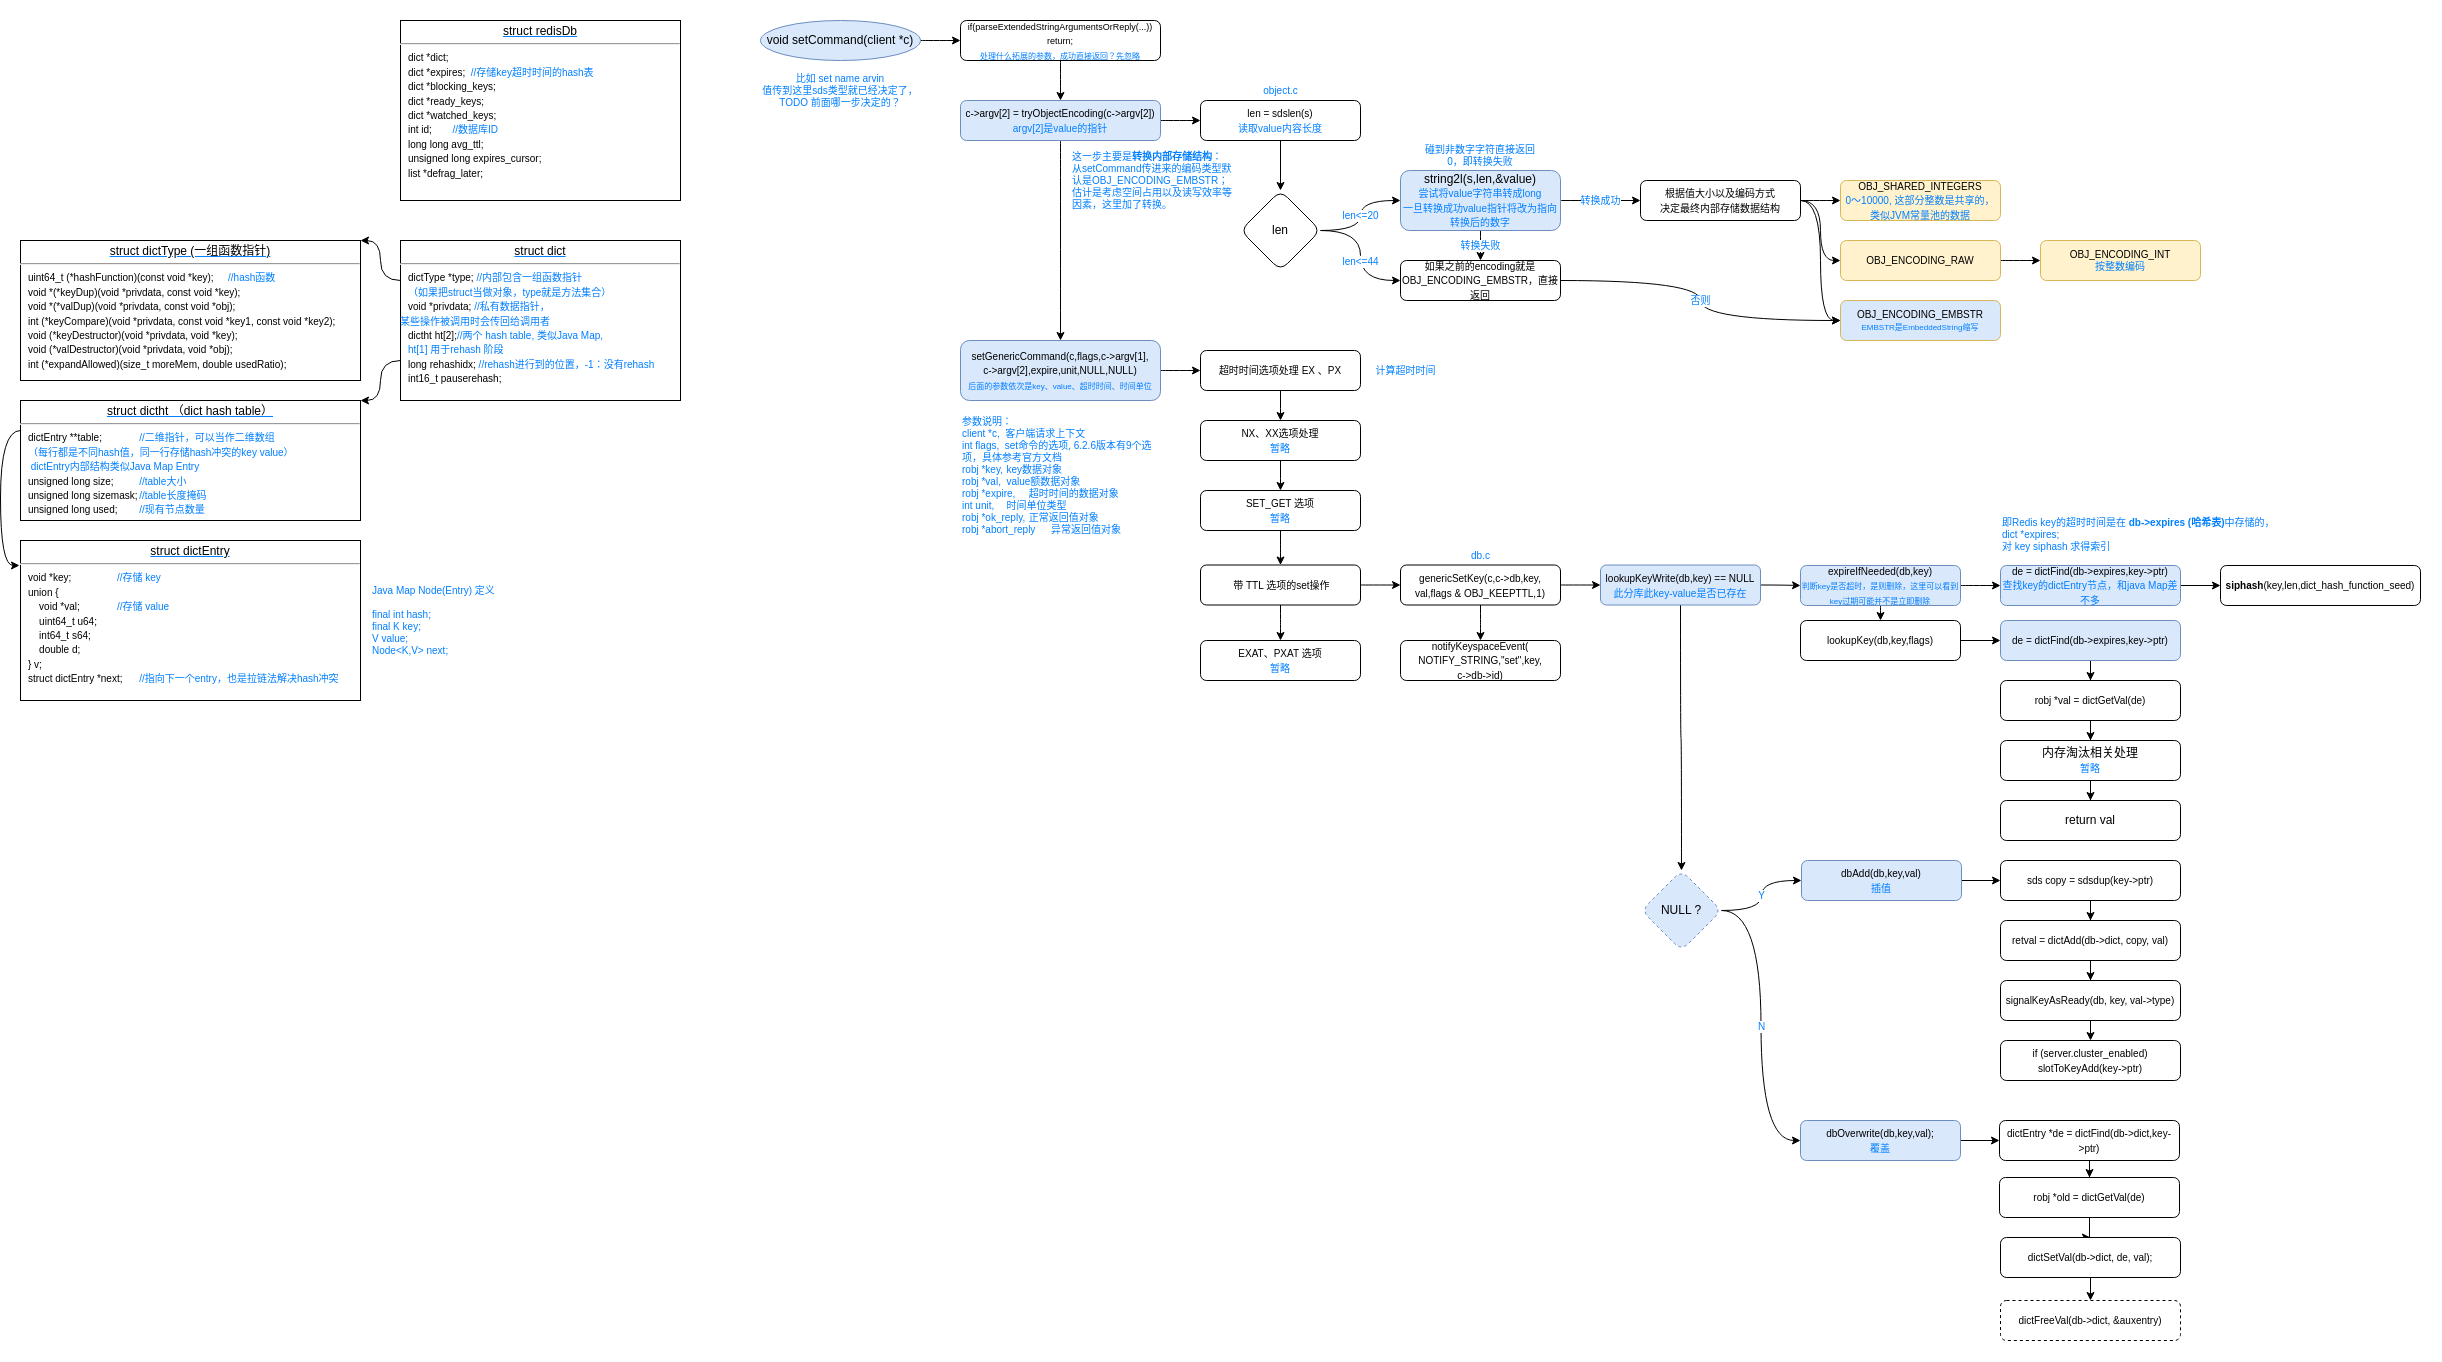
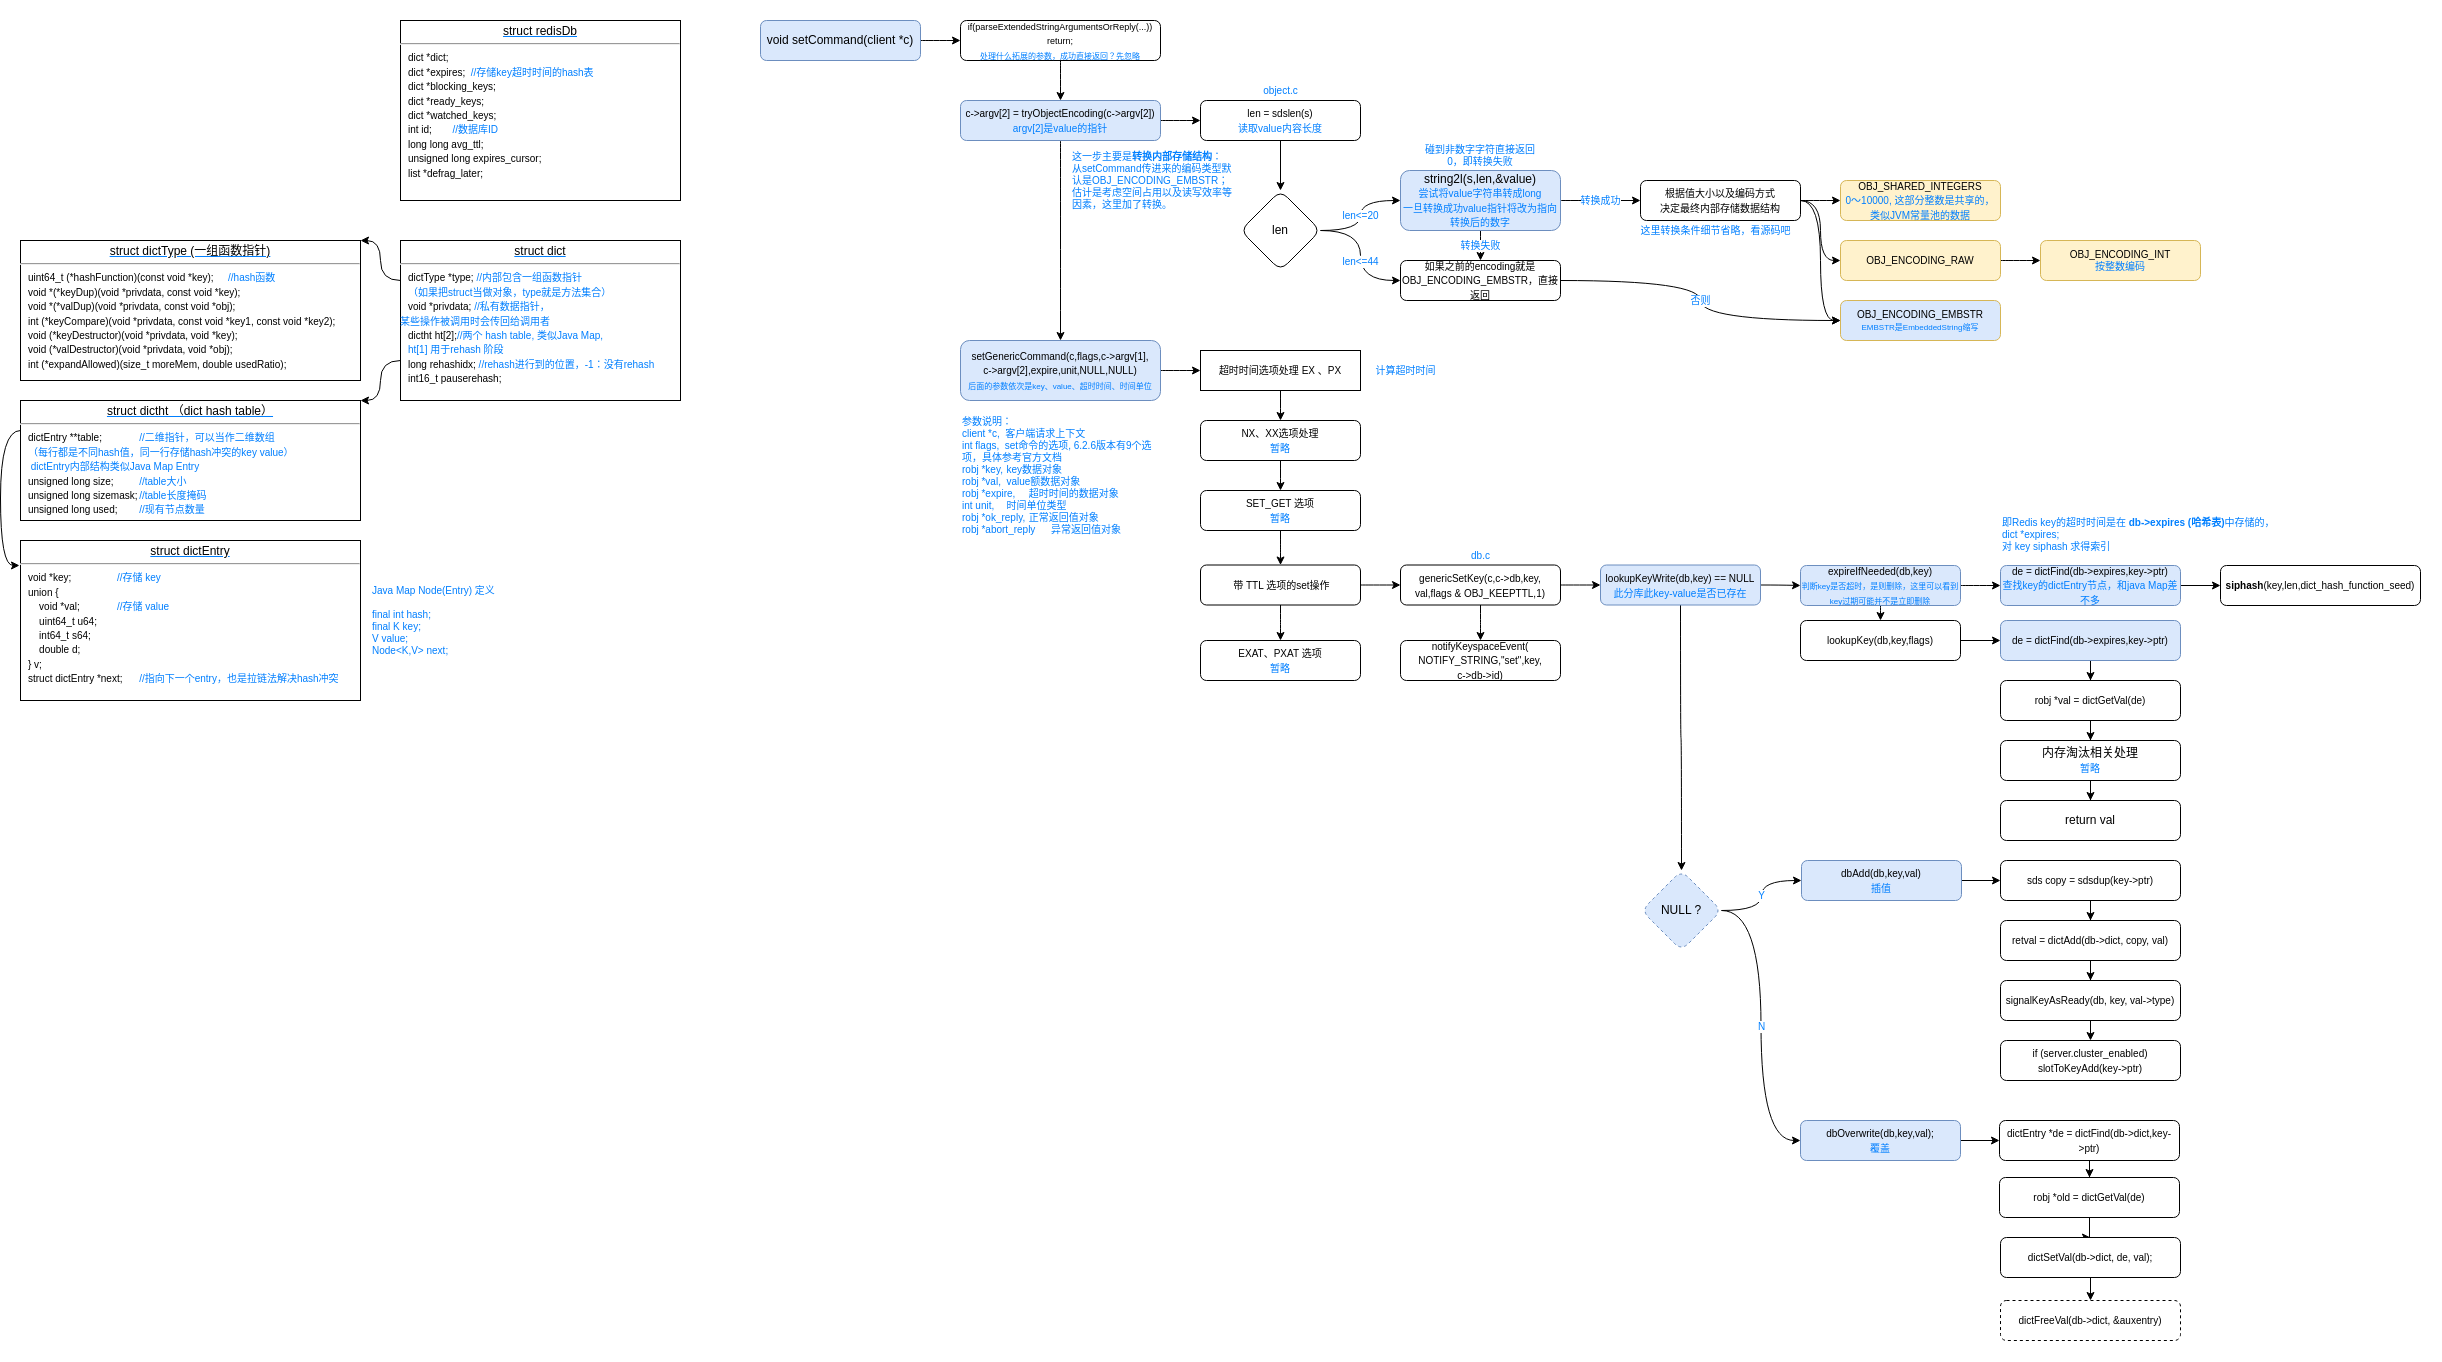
node "void setCommand(client *c)": shape ellipse -> rounded rectangle
node "比如 set name arvin 值传到这里sds类型就已经决定了，TODO 前面哪一步决定的？": removed
node "这里转换条件细节省略，看源码吧": added
node "超时时间选项处理 EX 、PX": shape rounded rectangle -> rectangle
